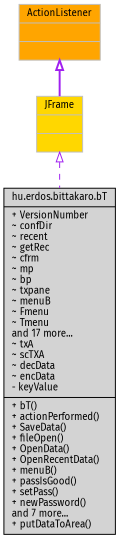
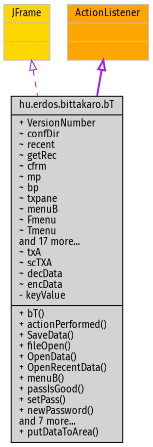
edge "JFrame" -> "ActionListener": now "hu.erdos.bittakaro.bT" -> "ActionListener"
